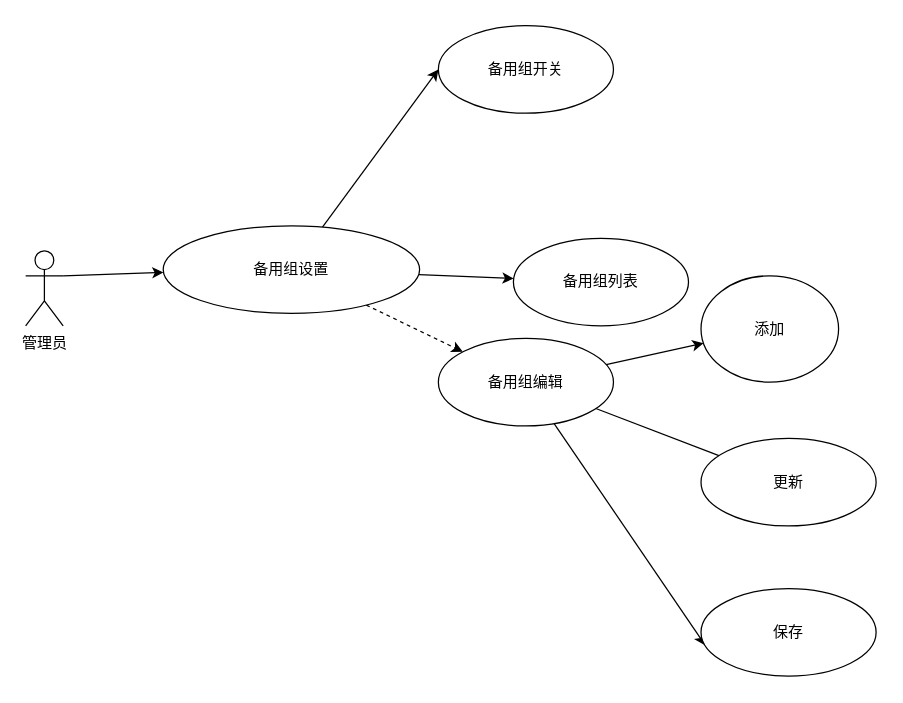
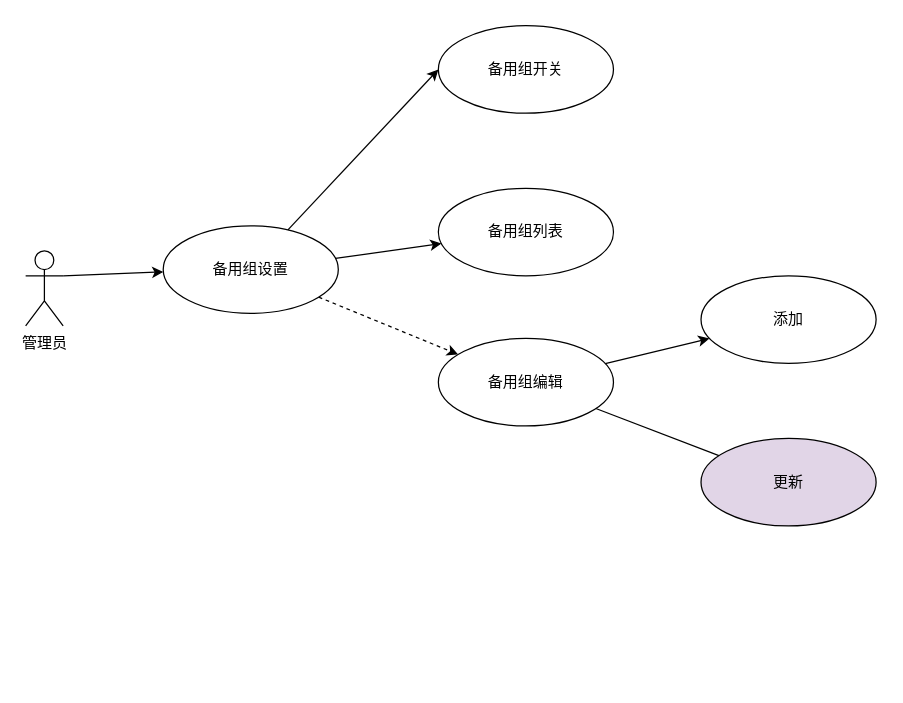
node "备用组设置": size 256x88 -> 175x88
node "备用组列表": moved (601, 282) -> (526, 232)
node "添加": size 138x106 -> 175x88
node "更新": fillcolor #ffffff -> #e1d5e7
edge "备用组编辑" -> "保存": removed
node "保存": removed
